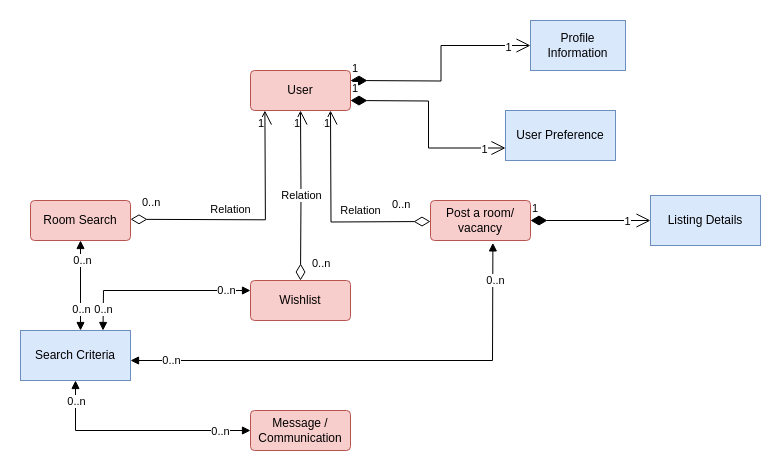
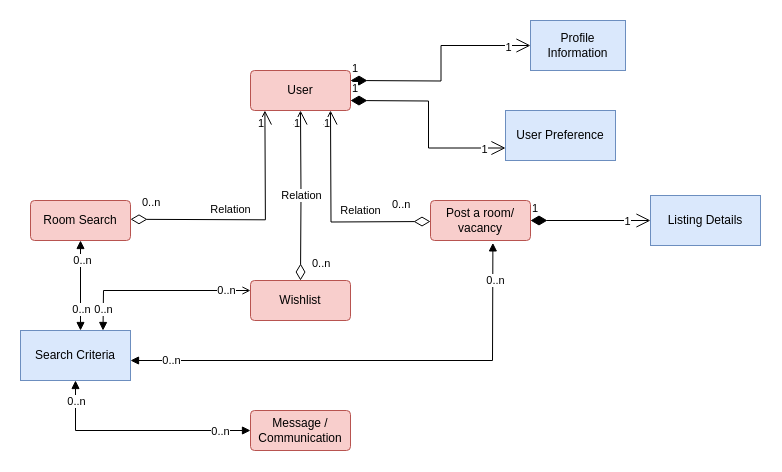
edge "Wishlist" -- "Search Criteria": arrowhead block -> open
